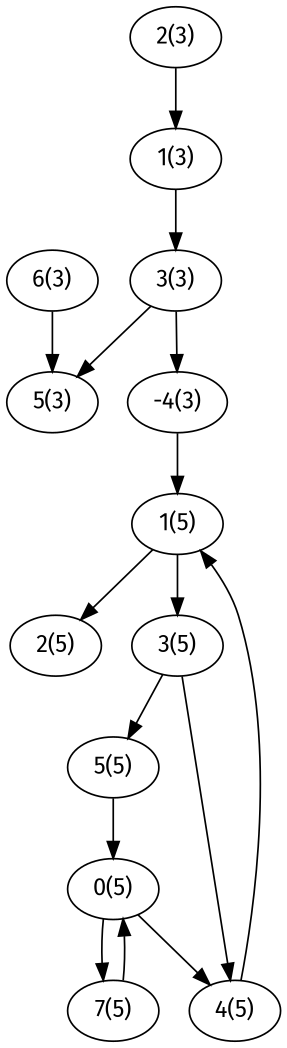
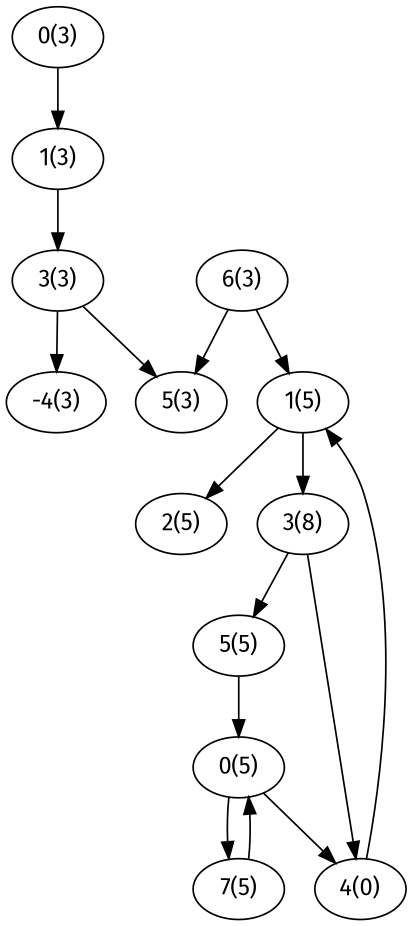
node "2(3)": label "2(3)" -> "0(3)"
edge "-4(3)" -> "1(5)": now "6(3)" -> "1(5)"
node "3(5)": label "3(5)" -> "3(8)"
node "4(5)": label "4(5)" -> "4(0)"
